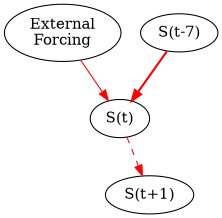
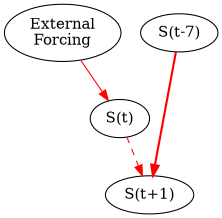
edge "S(t-7)" -> "S(t)": now "S(t-7)" -> "S(t+1)"
